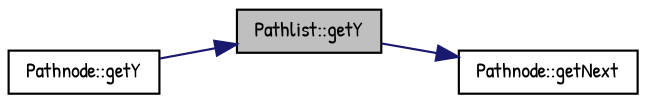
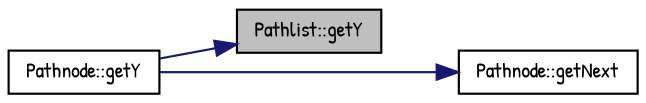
edge "Pathlist::getY" -> "Pathnode::getNext": now "Pathnode::getY" -> "Pathnode::getNext"
